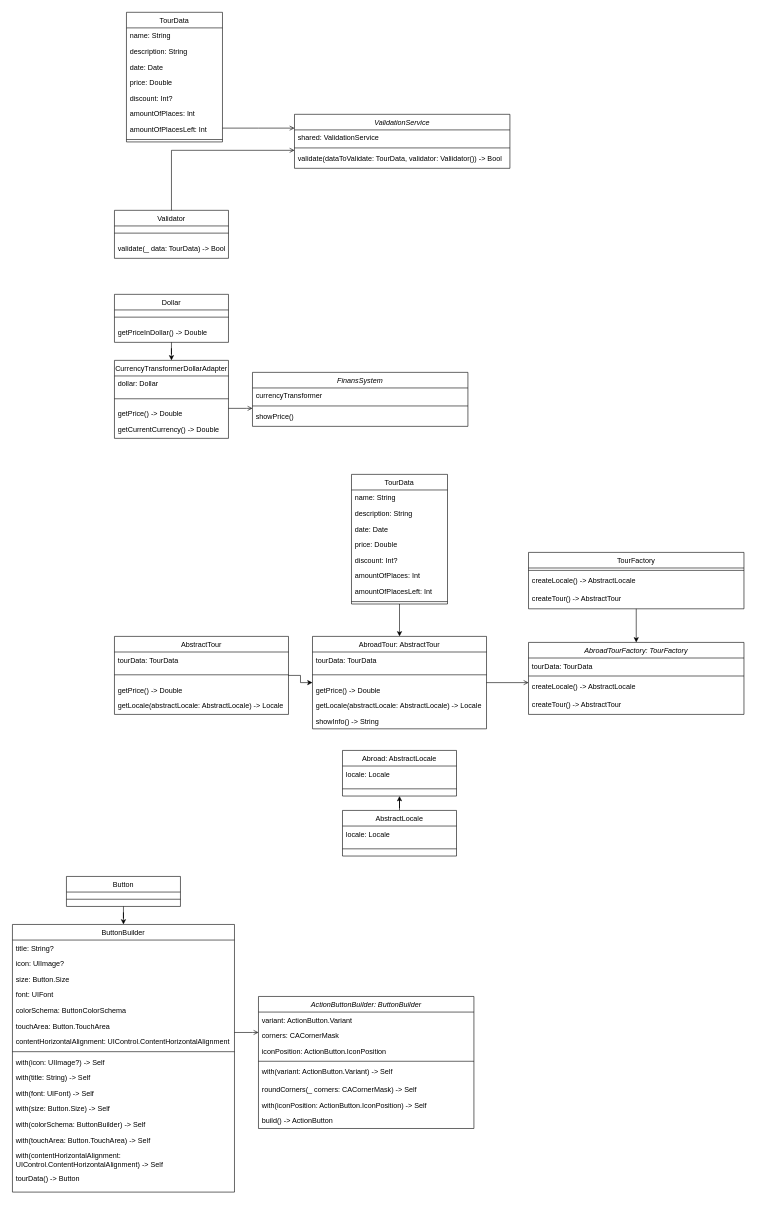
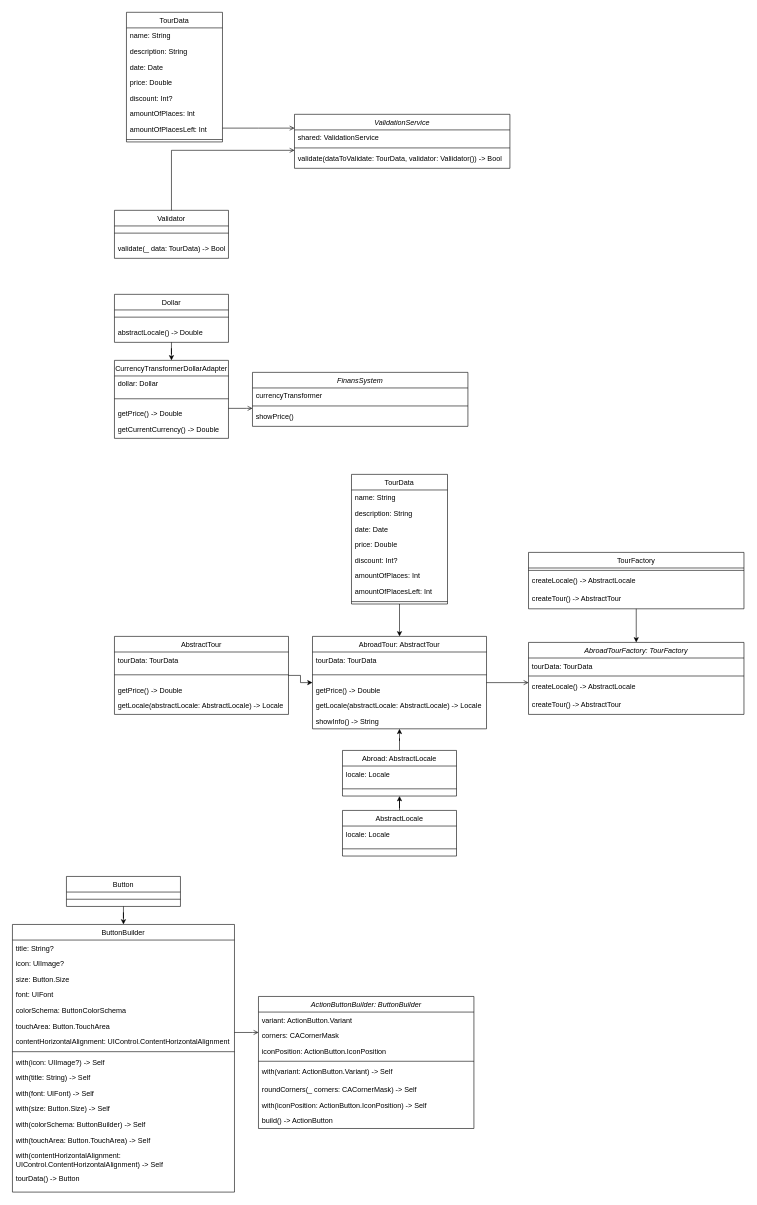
node "getPriceInDollar() -> Double": label "getPriceInDollar() -> Double" -> "abstractLocale() -> Double"
edge "Abroad: AbstractLocale" -> "AbroadTour: AbstractTour": added
